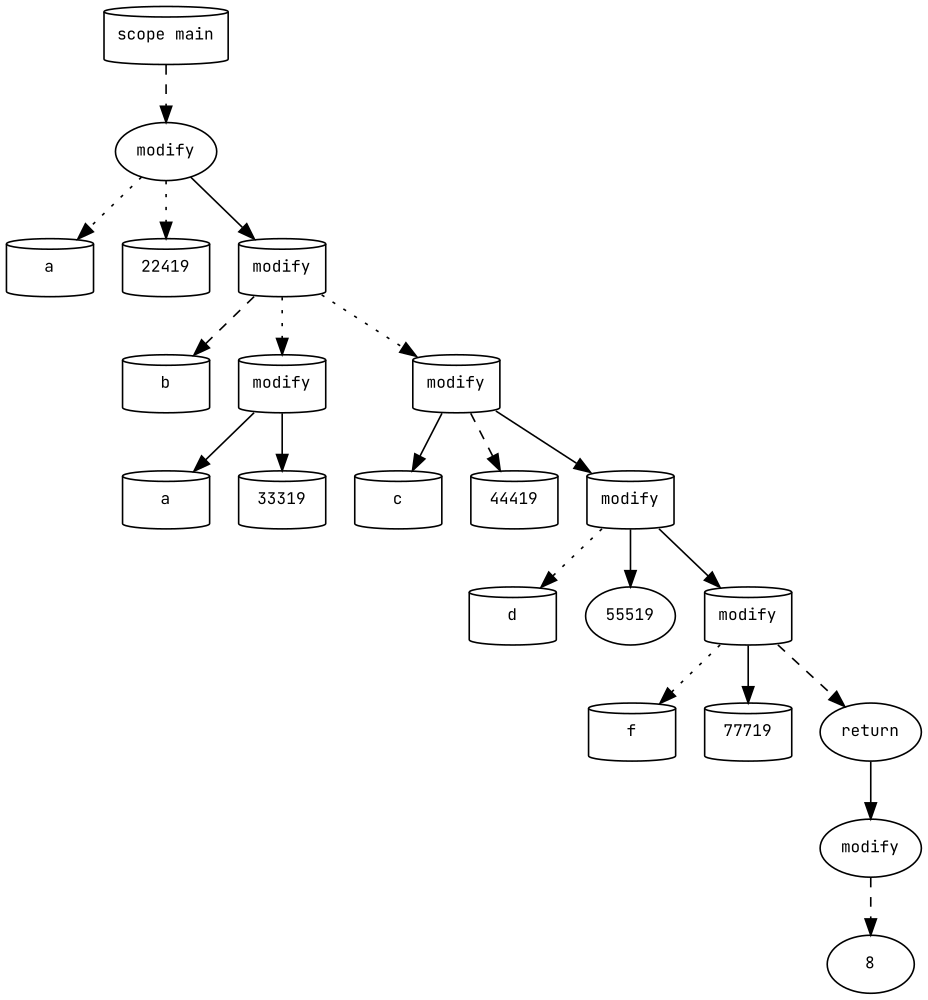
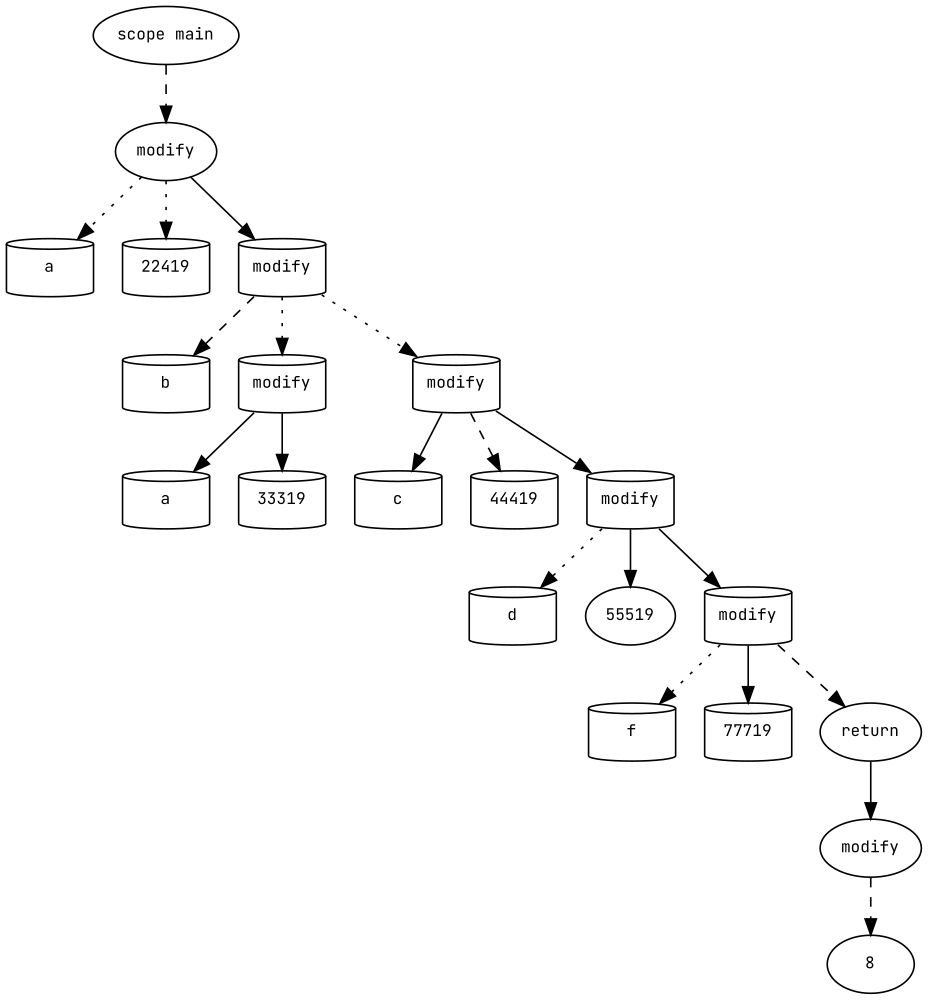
node "scope main": shape cylinder -> ellipse
